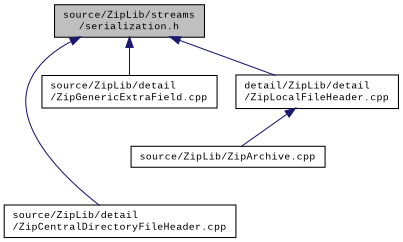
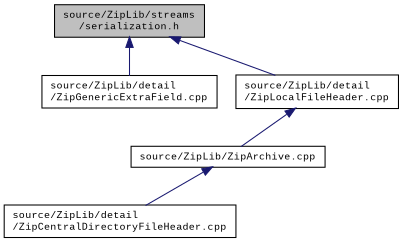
node "detail/ZipLib/detail /ZipLocalFileHeader.cpp": label "detail/ZipLib/detail /ZipLocalFileHeader.cpp" -> "source/ZipLib/detail /ZipLocalFileHeader.cpp"
edge "source/ZipLib/detail /ZipCentralDirectoryFileHeader.cpp" -> "source/ZipLib/streams /serialization.h": now "source/ZipLib/detail /ZipCentralDirectoryFileHeader.cpp" -> "source/ZipLib/ZipArchive.cpp"
